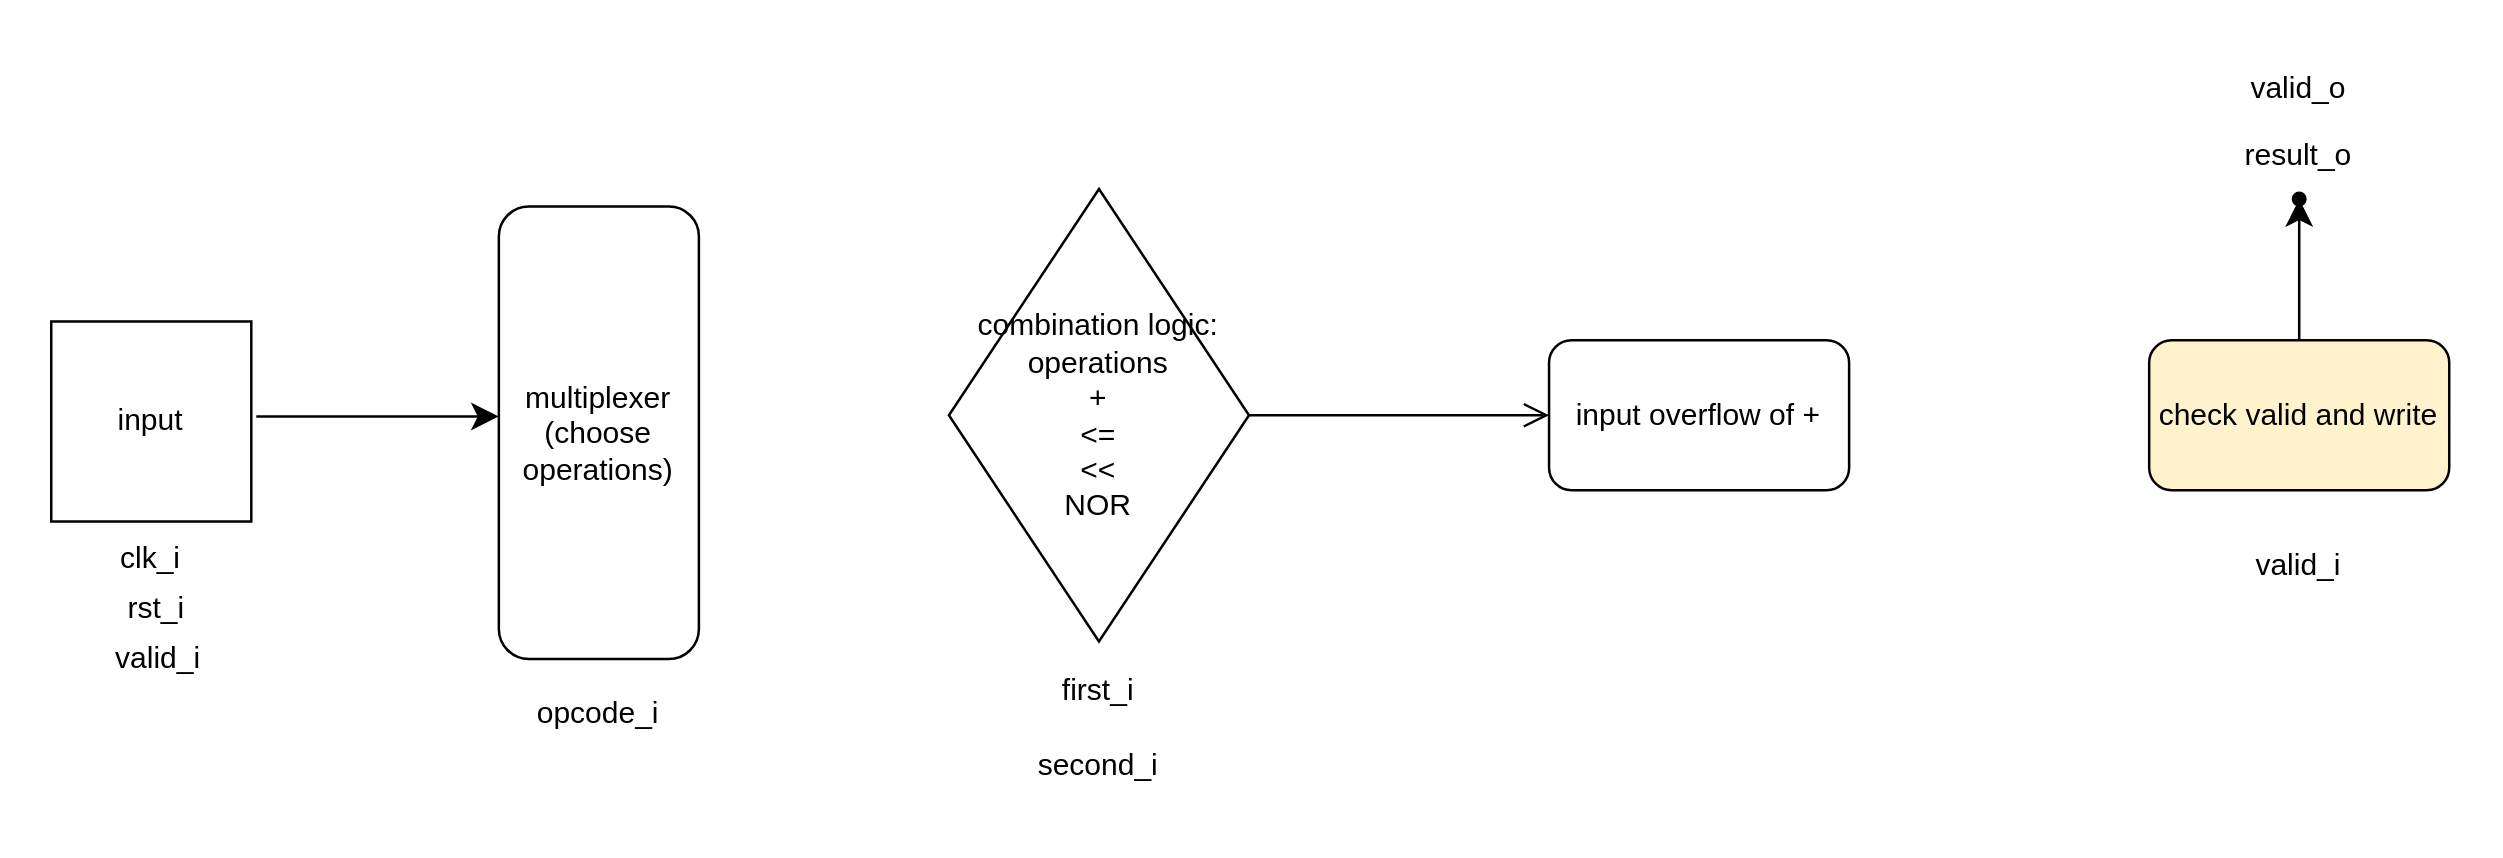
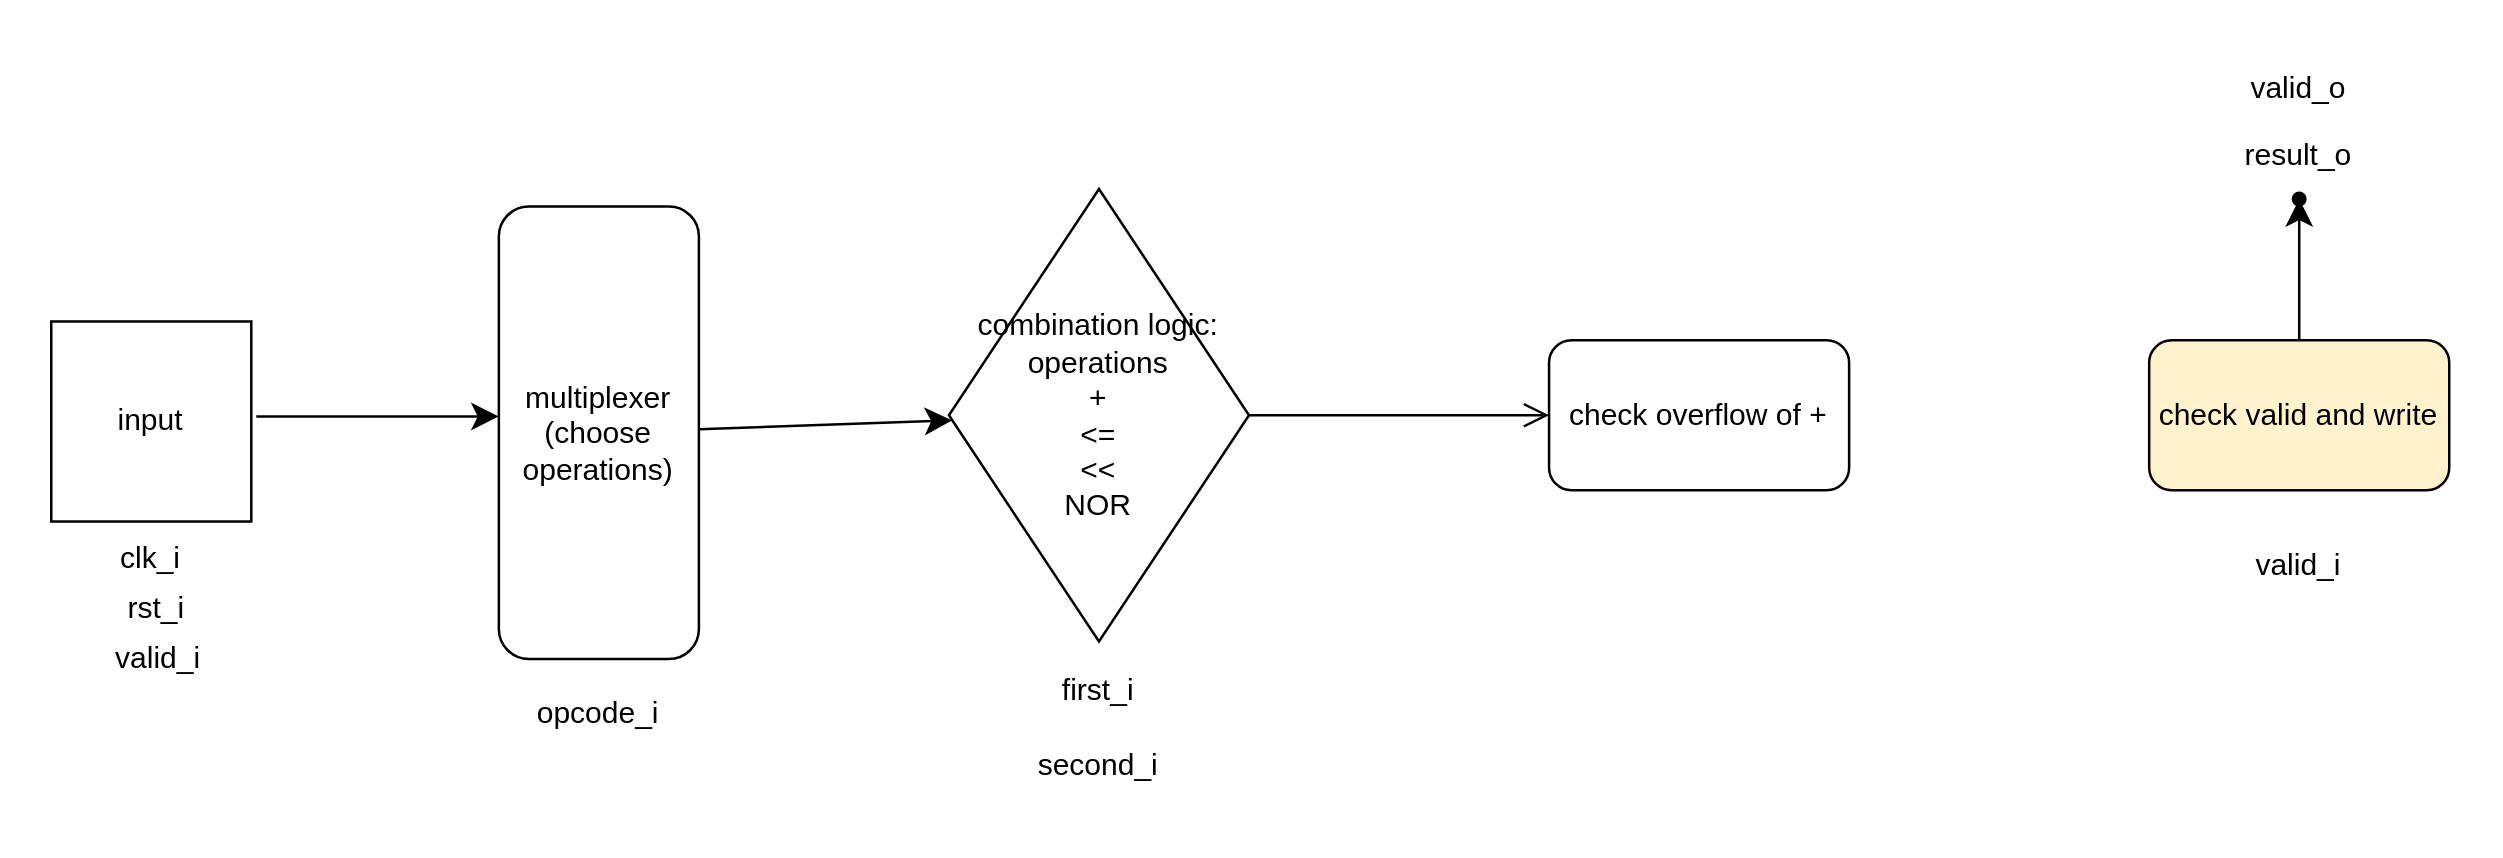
node "input overflow of +": label "input overflow of +" -> "check overflow of +"
edge "multiplexer (choose operations)" -> "combination logic: operations + <= << NOR": added
